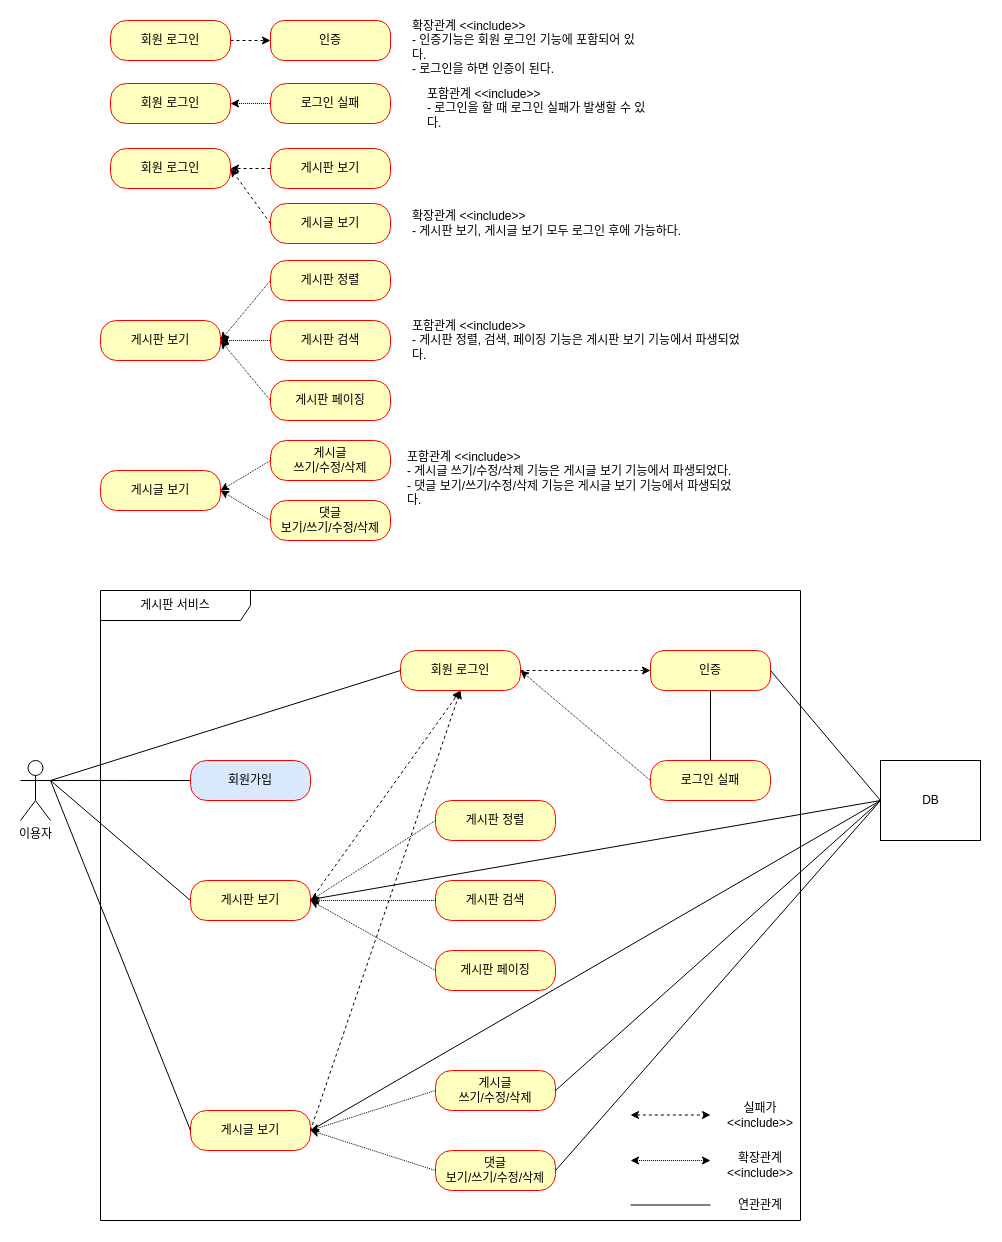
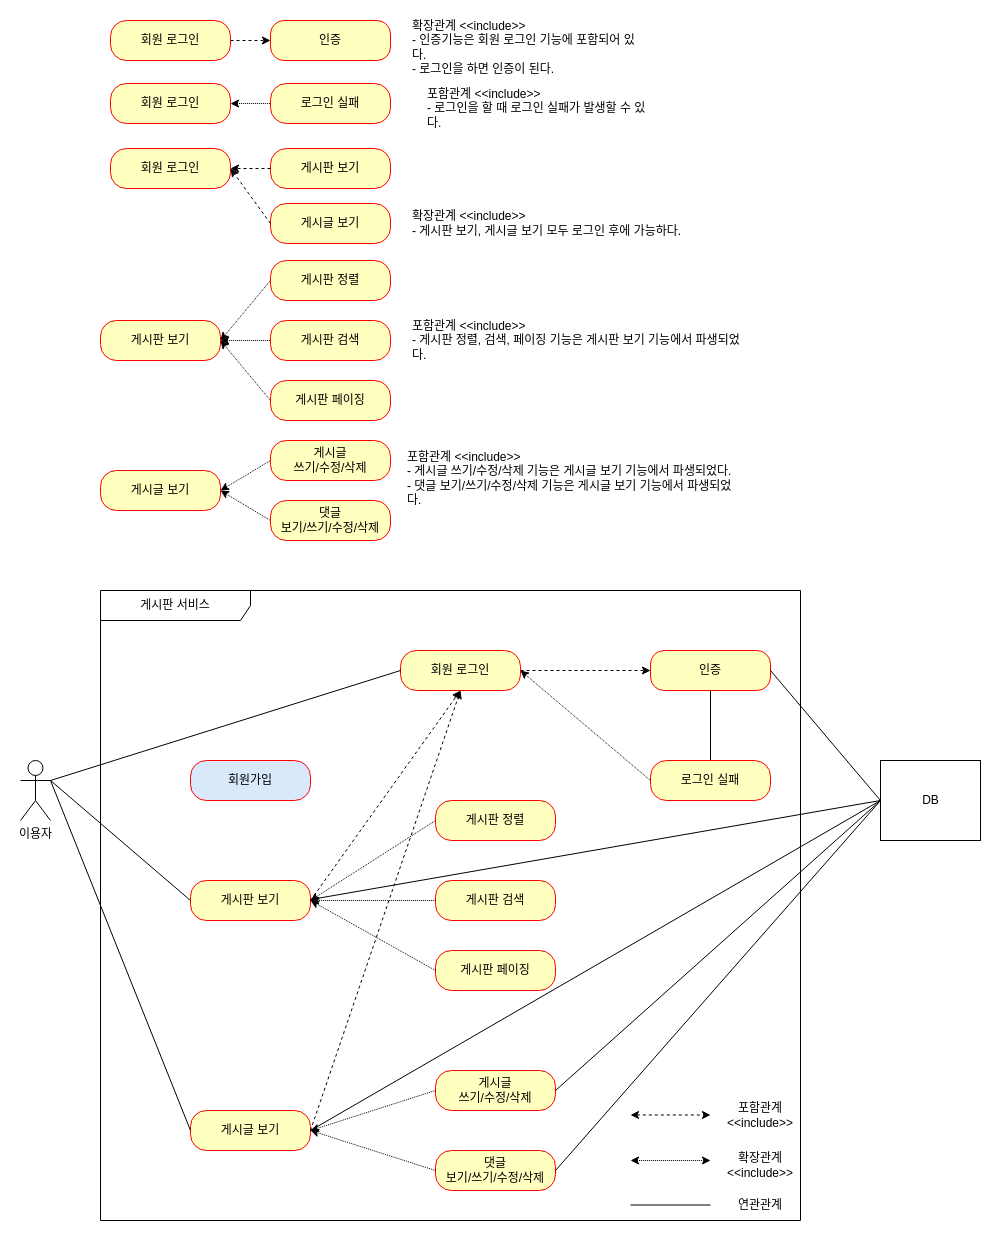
edge "회원가입" -- "이용자": removed
node "실패가 <<include>>": label "실패가 <<include>>" -> "포함관계 <<include>>"
